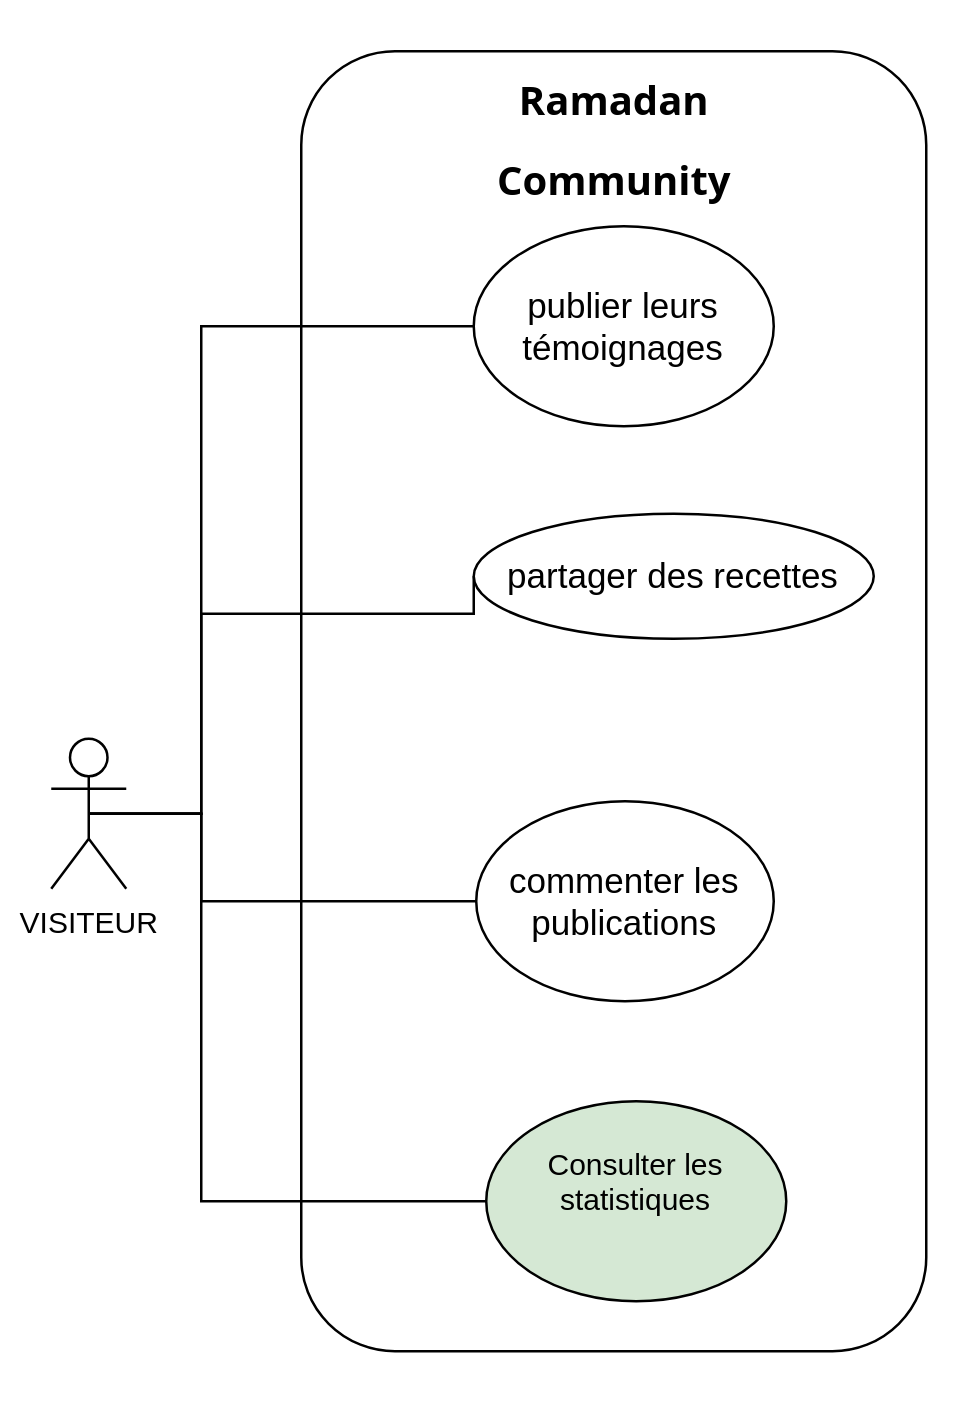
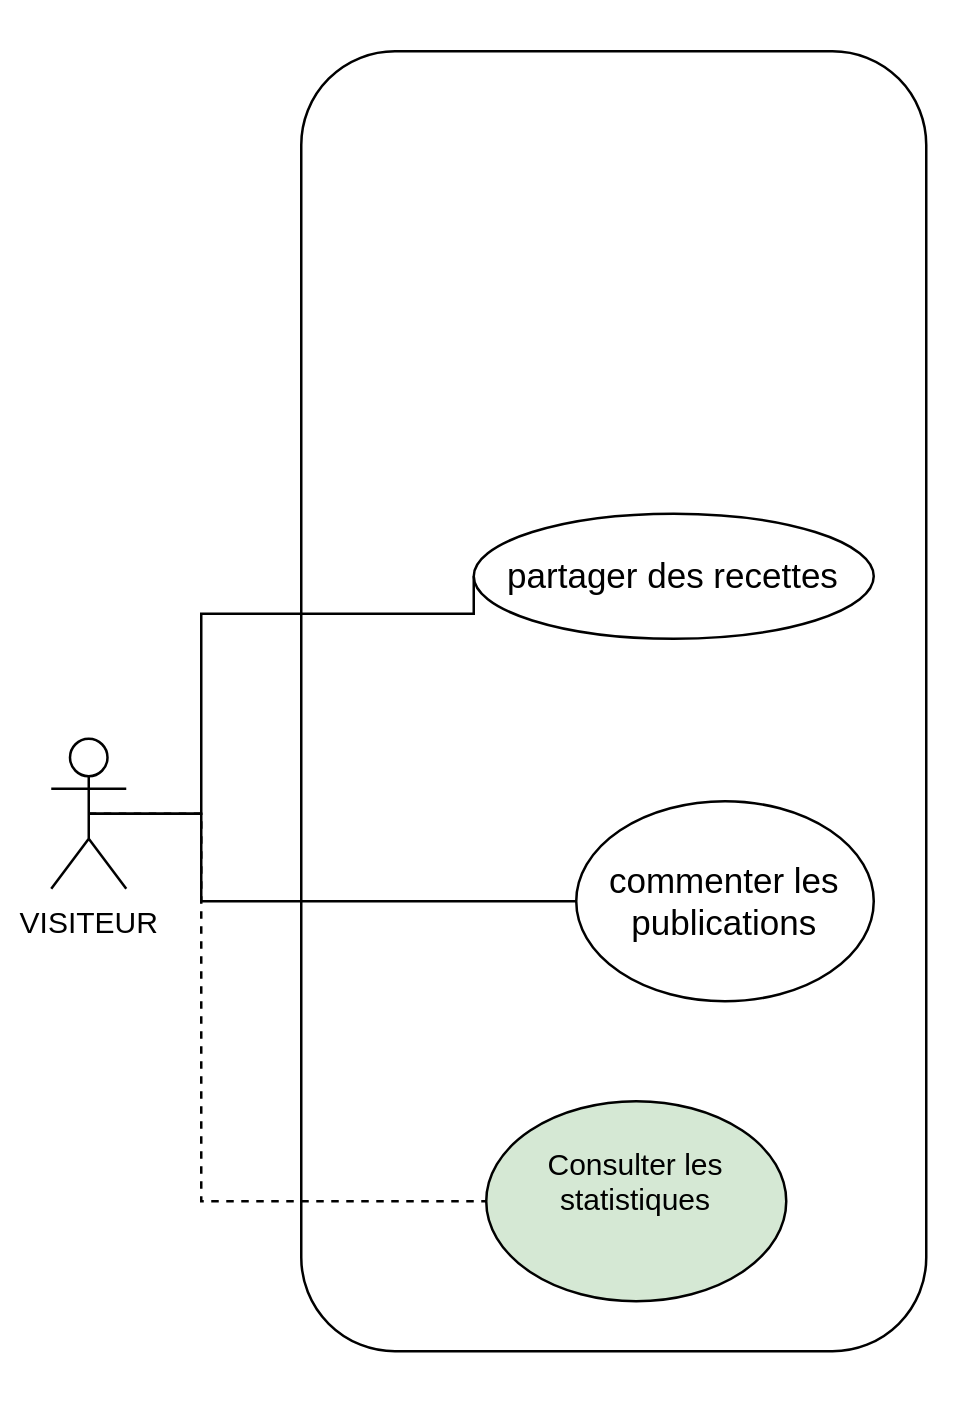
node "Ramadan Community": removed
node "publier leurs témoignages": removed
edge "publier leurs témoignages" -- "VISITEUR": removed
node "commenter les publications": moved (625, 901) -> (725, 901)
edge "VISITEUR" -- "Consulter les statistiques": style solid -> dashed
